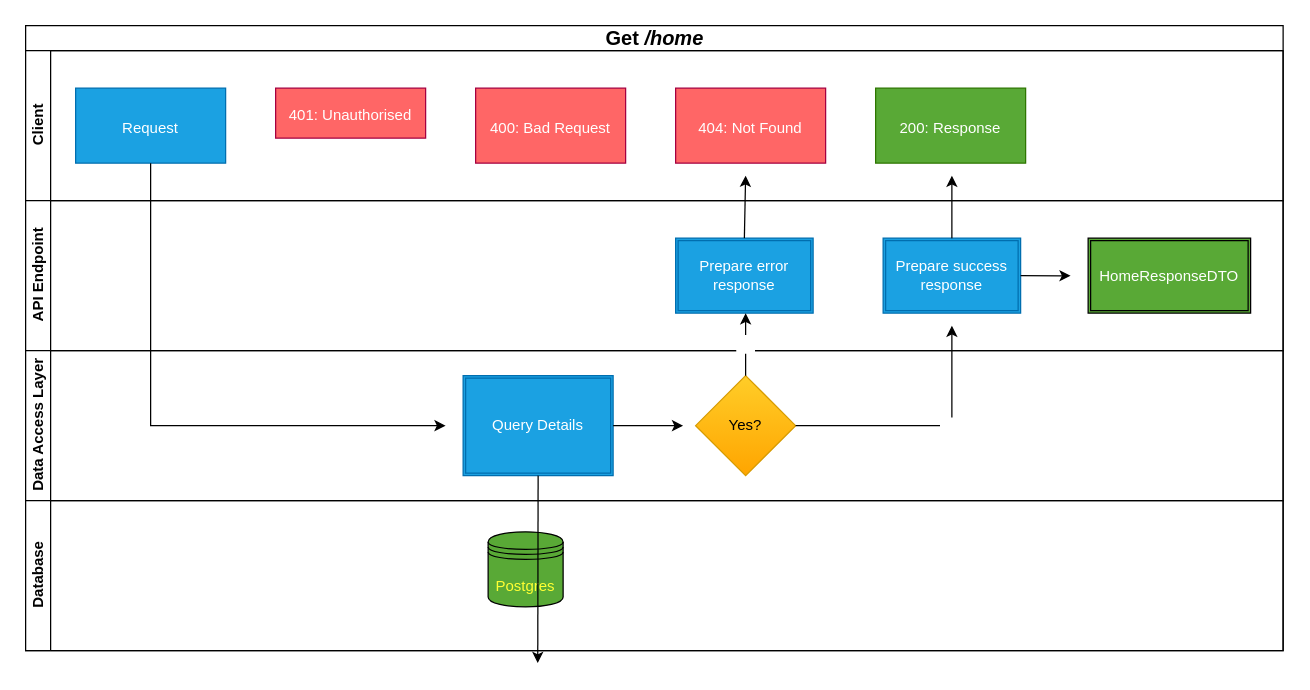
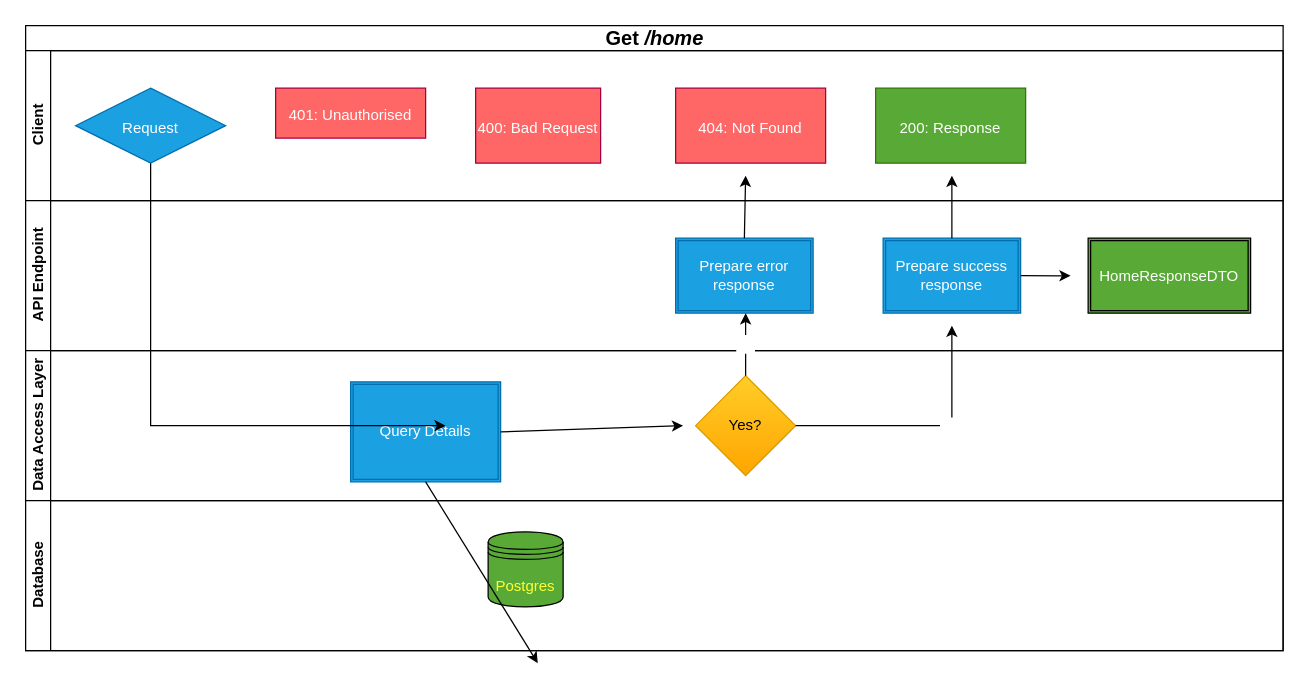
node "Request": shape rectangle -> diamond
node "400: Bad Request": size 150x75 -> 125x75
node "Query Details": moved (538, 426) -> (426, 432)
